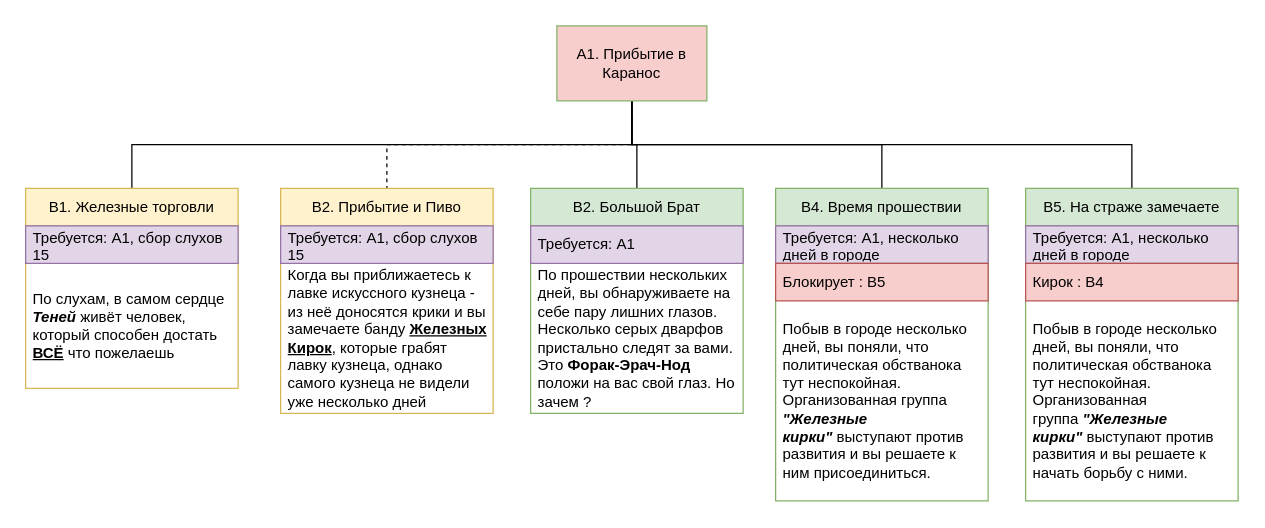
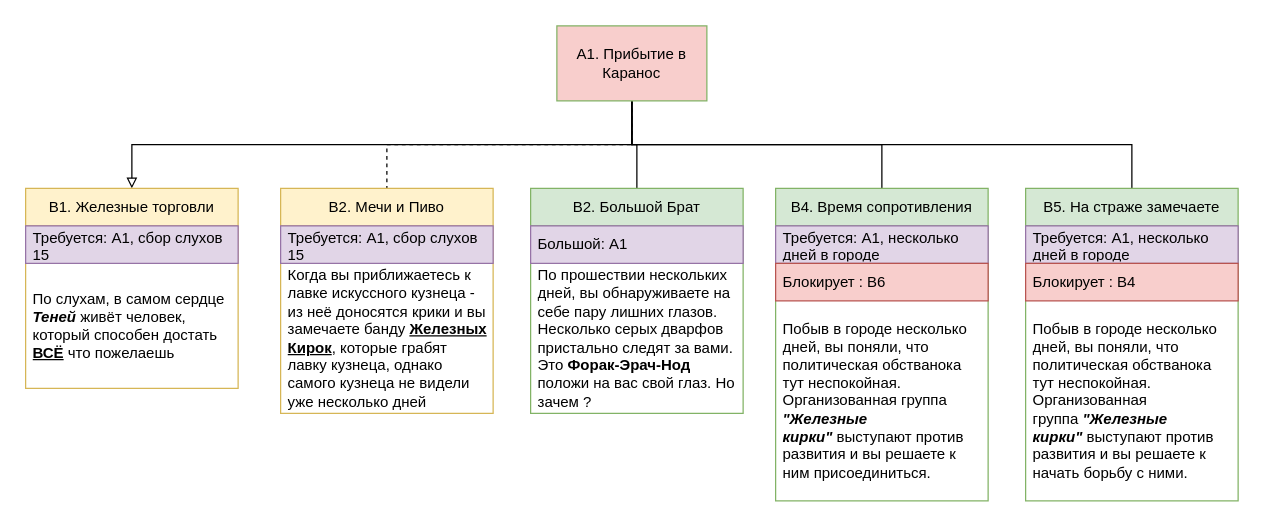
edge "А1. Прибытие в Каранос" -- "В1. Железные торговли": arrowhead none -> block
node "В2. Прибытие и Пиво": label "В2. Прибытие и Пиво" -> "В2. Мечи и Пиво"
node "В4. Время прошествии": label "В4. Время прошествии" -> "В4. Время сопротивления"
node "Требуется: А1": label "Требуется: А1" -> "Большой: А1"
node "Блокирует : В5": label "Блокирует : В5" -> "Блокирует : В6"
node "Кирок : В4": label "Кирок : В4" -> "Блокирует : В4"
